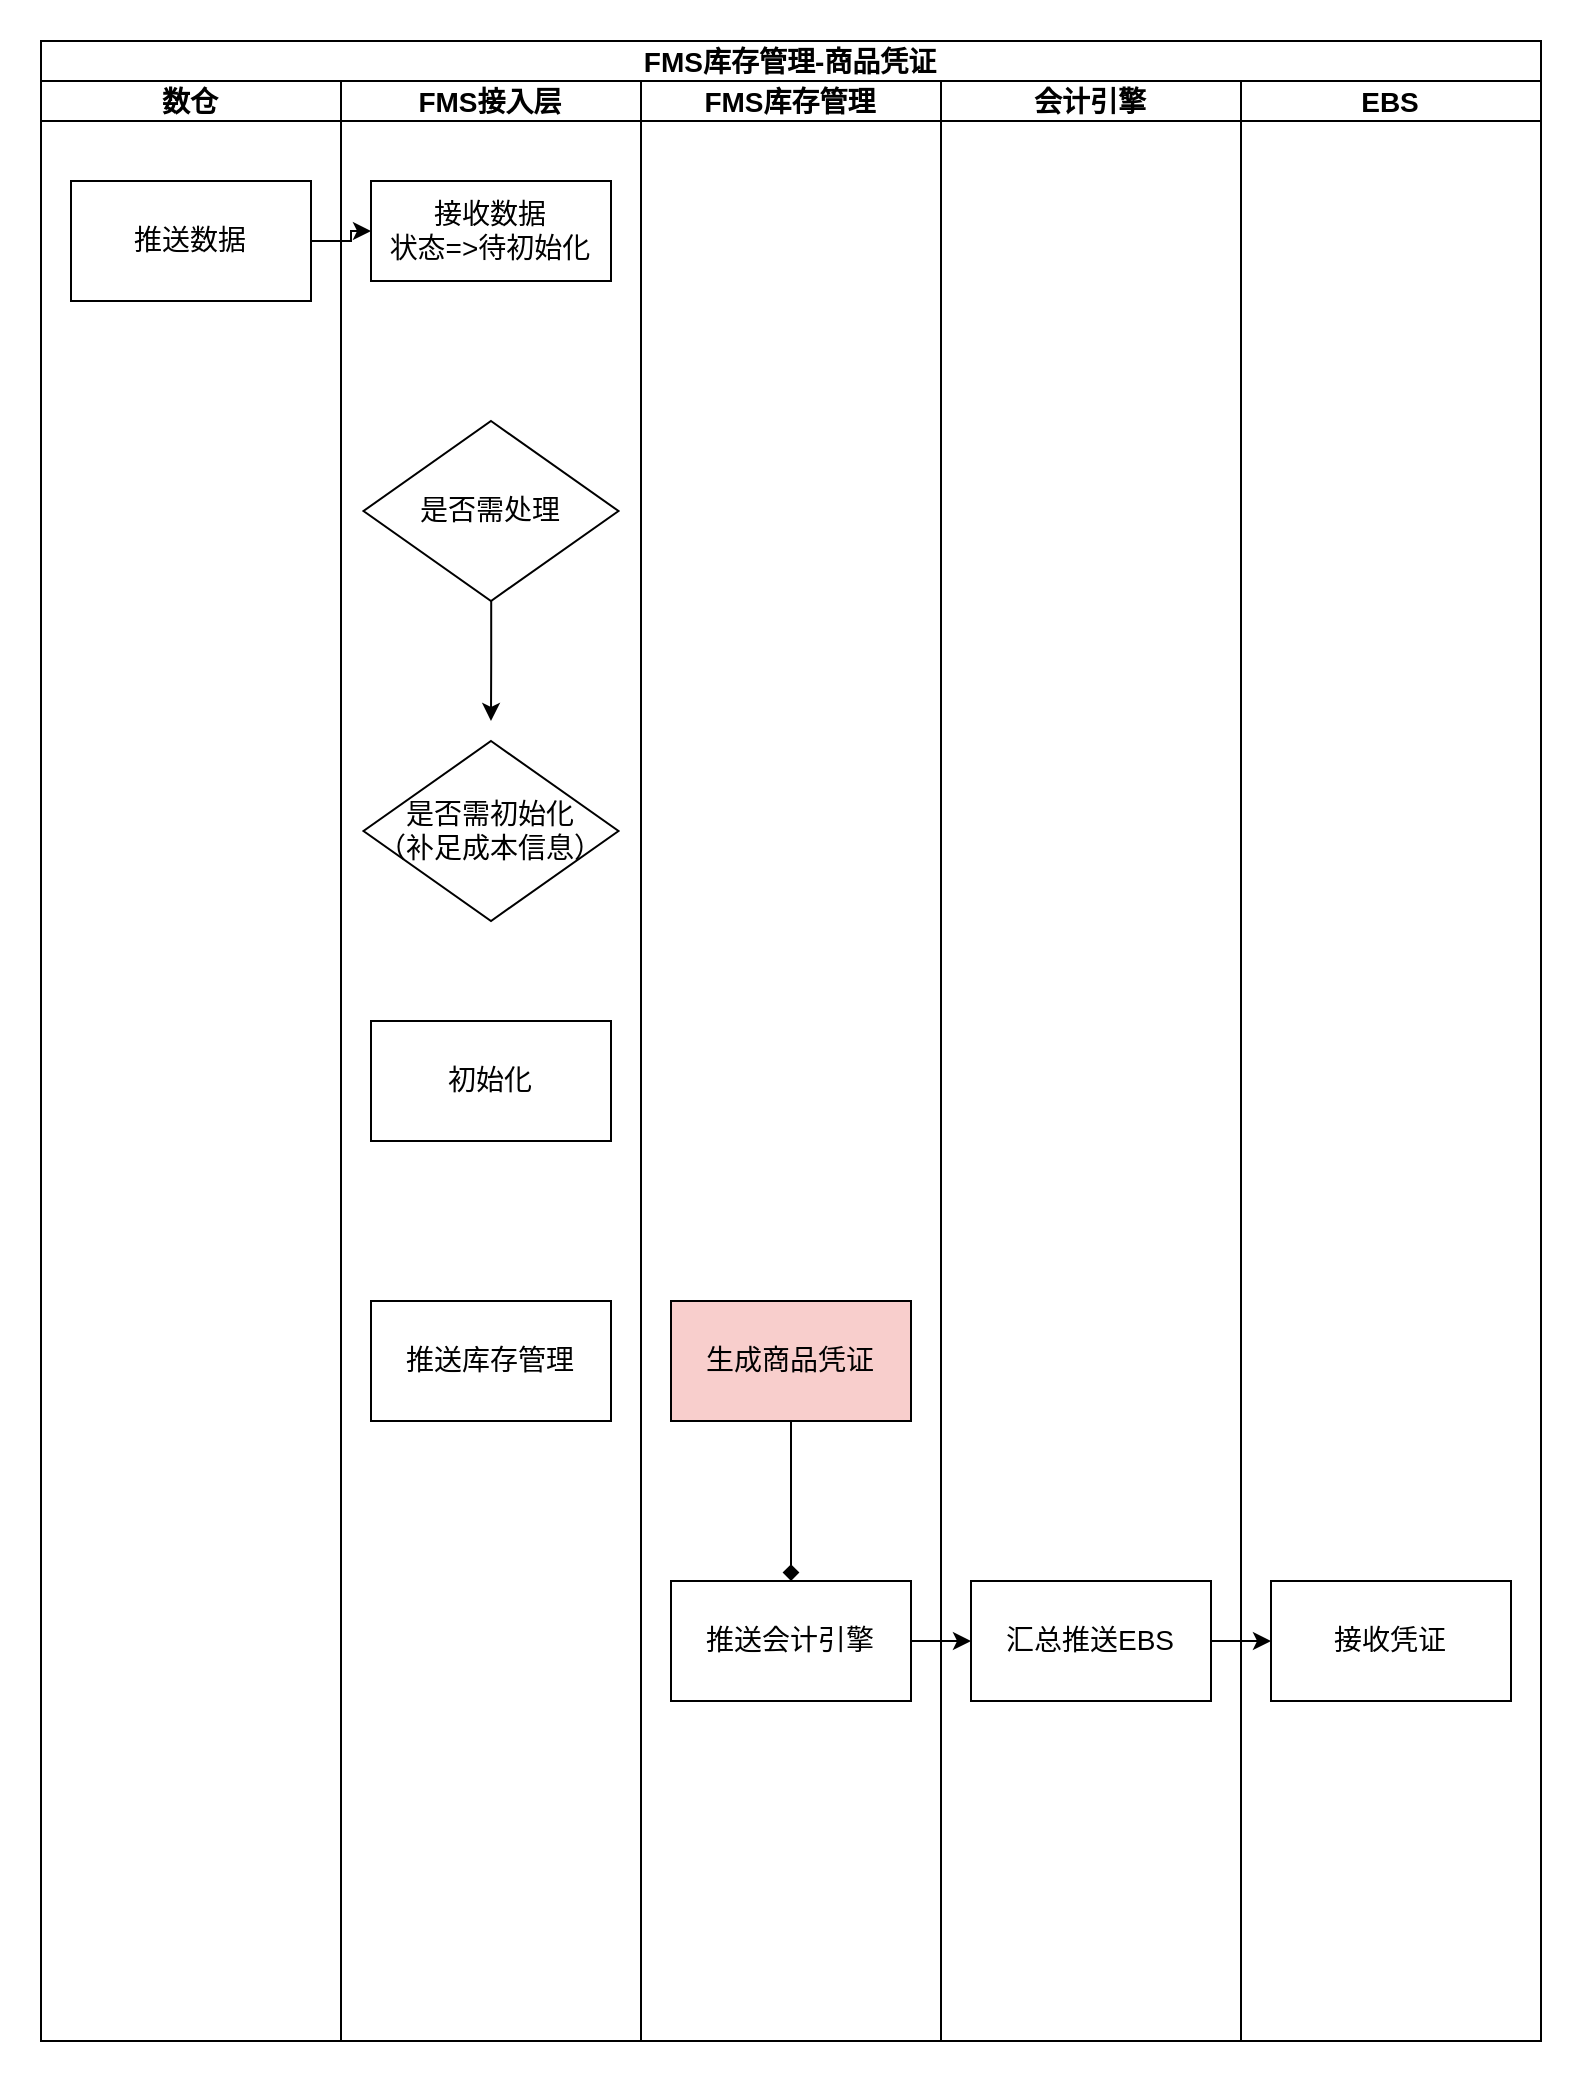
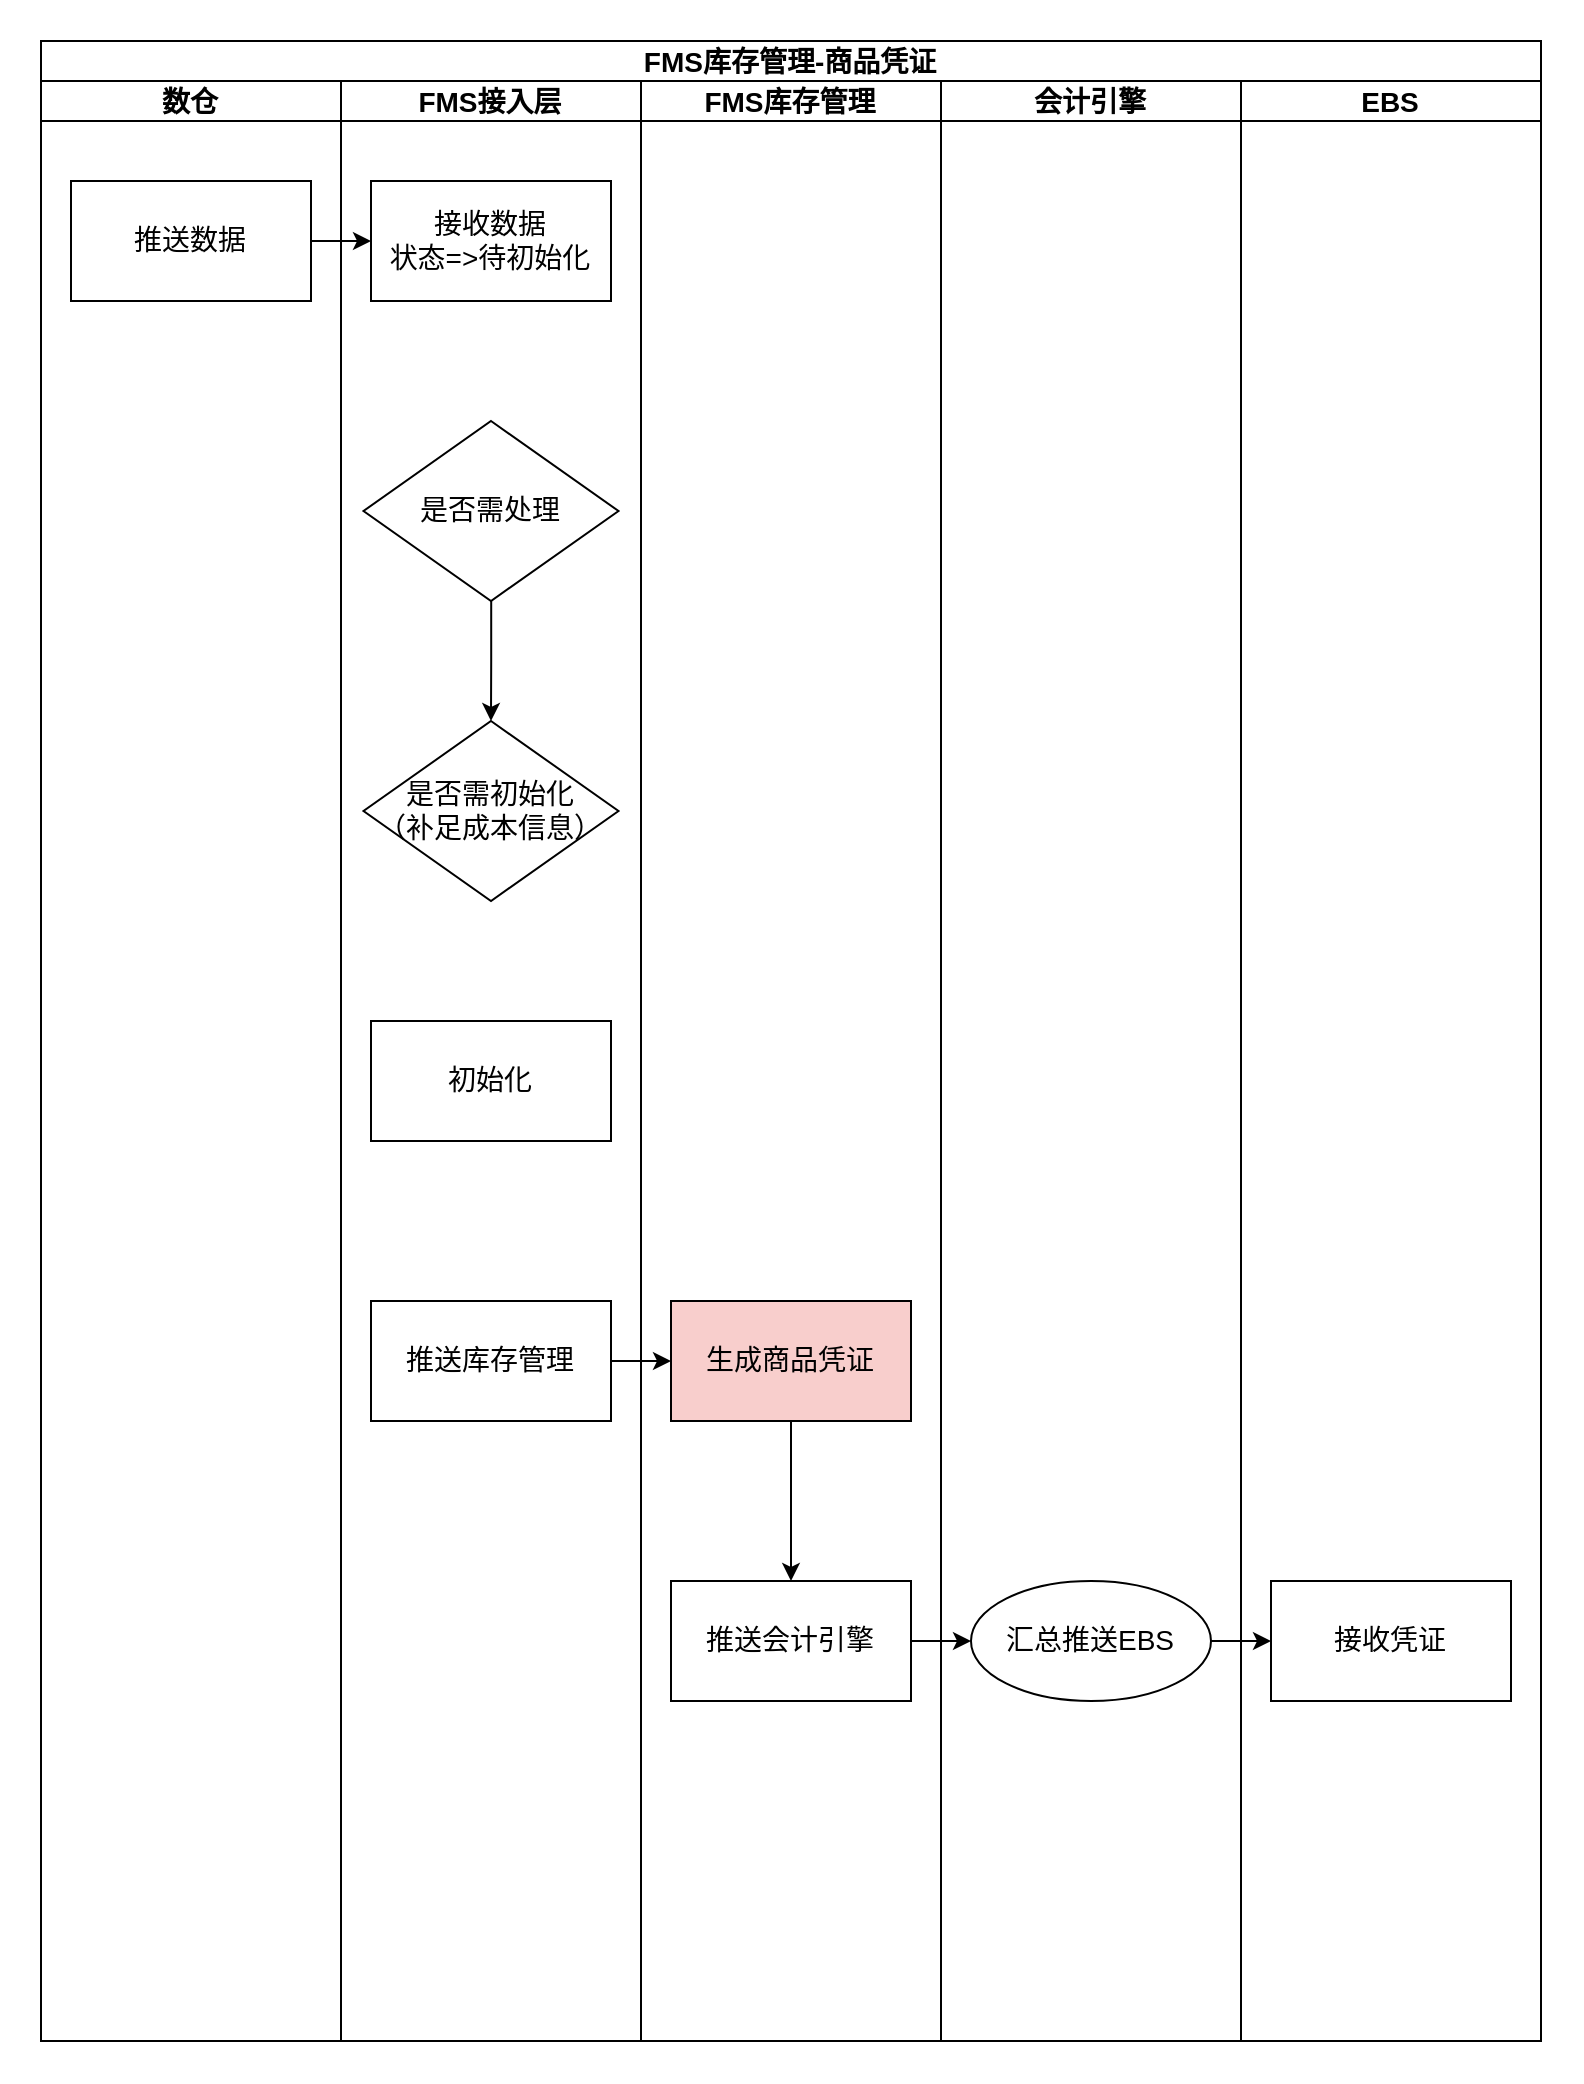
node "接收数据 状态=>待初始化": size 240x100 -> 240x120
node "是否需初始化 （补足成本信息）": moved (491, 831) -> (491, 811)
edge "推送库存管理" -> "生成商品凭证": added
edge "生成商品凭证" -> "推送会计引擎": arrowhead diamond -> classic
node "汇总推送EBS": shape rectangle -> ellipse
